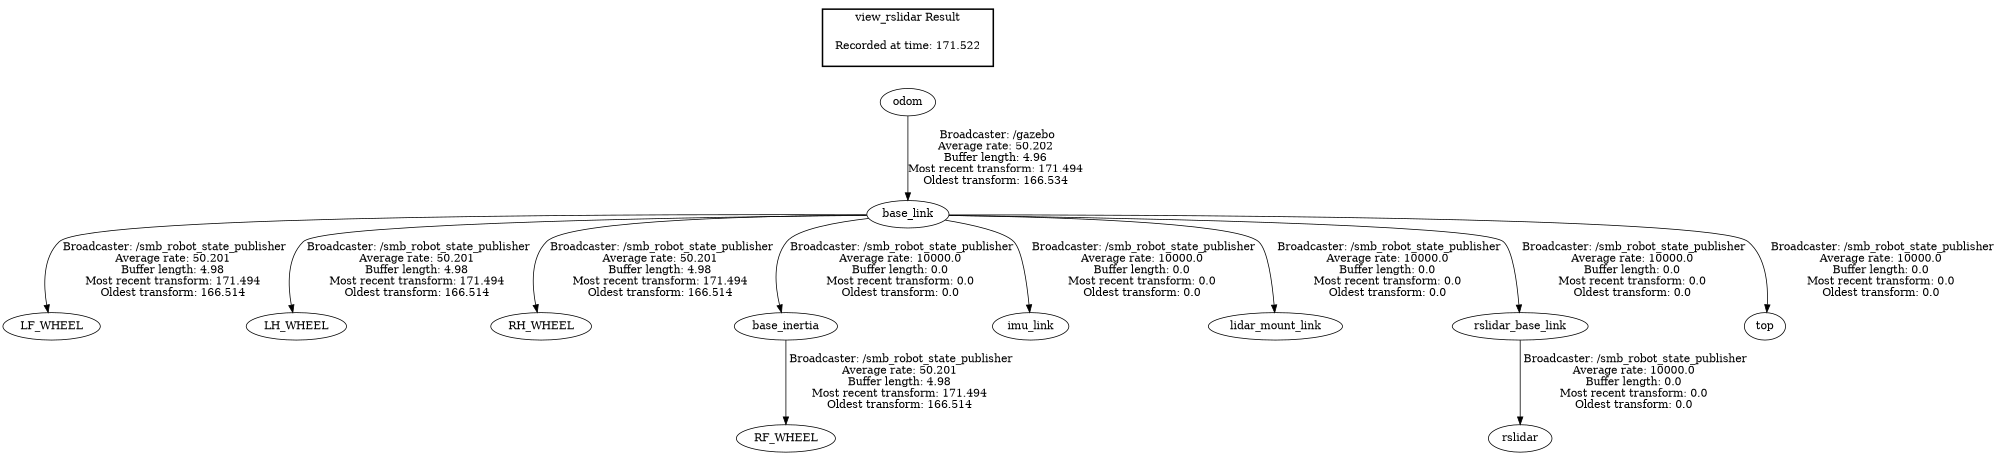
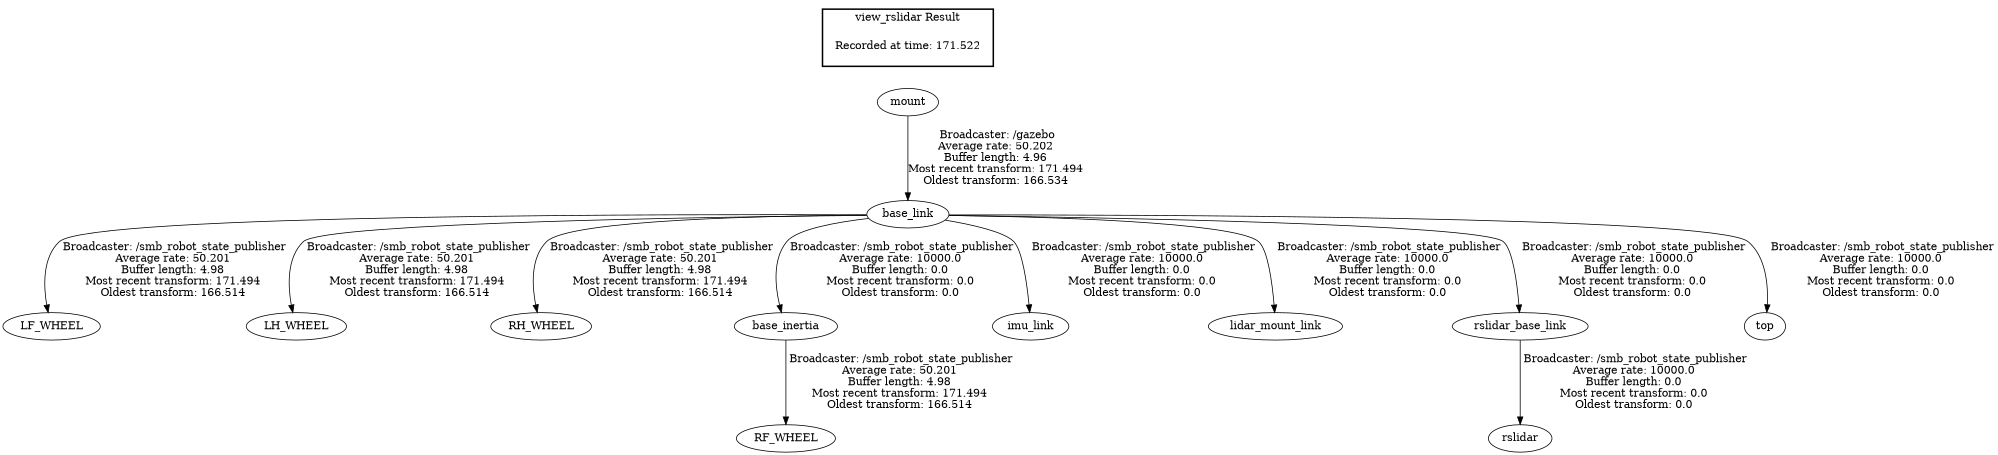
node "odom": label "odom" -> "mount"
